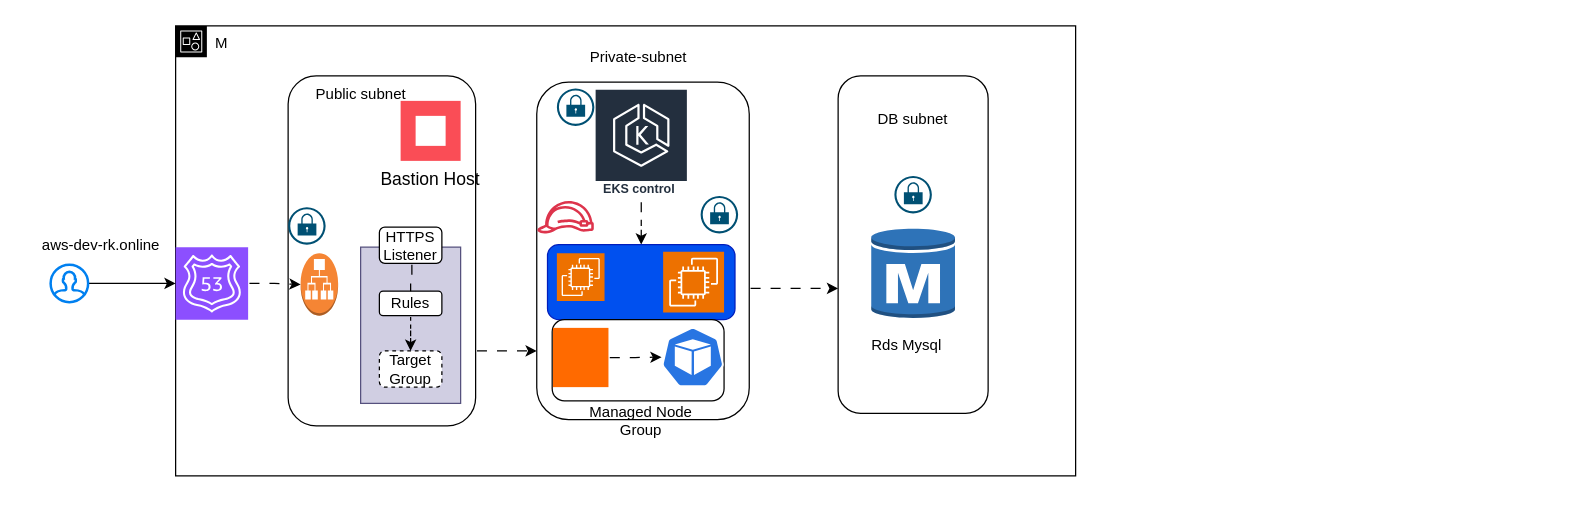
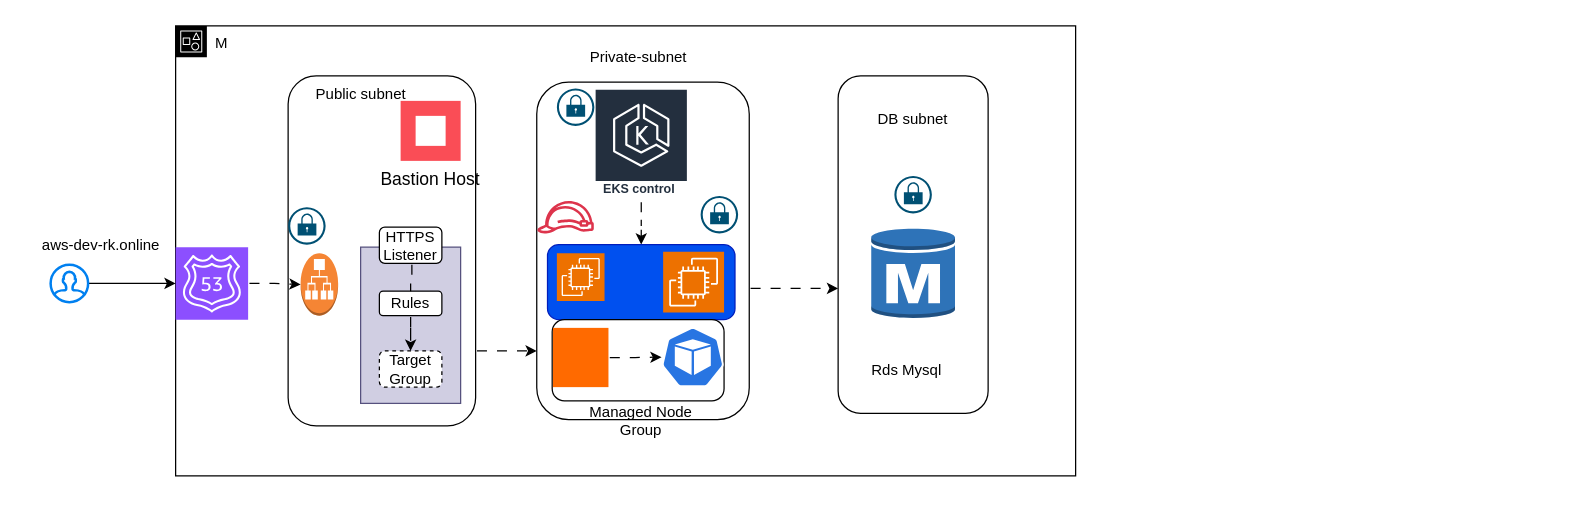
edge "Rules" -> "Target Group": style dashed -> solid
node "Rds Mysql": moved (907, 346) -> (907, 371)
